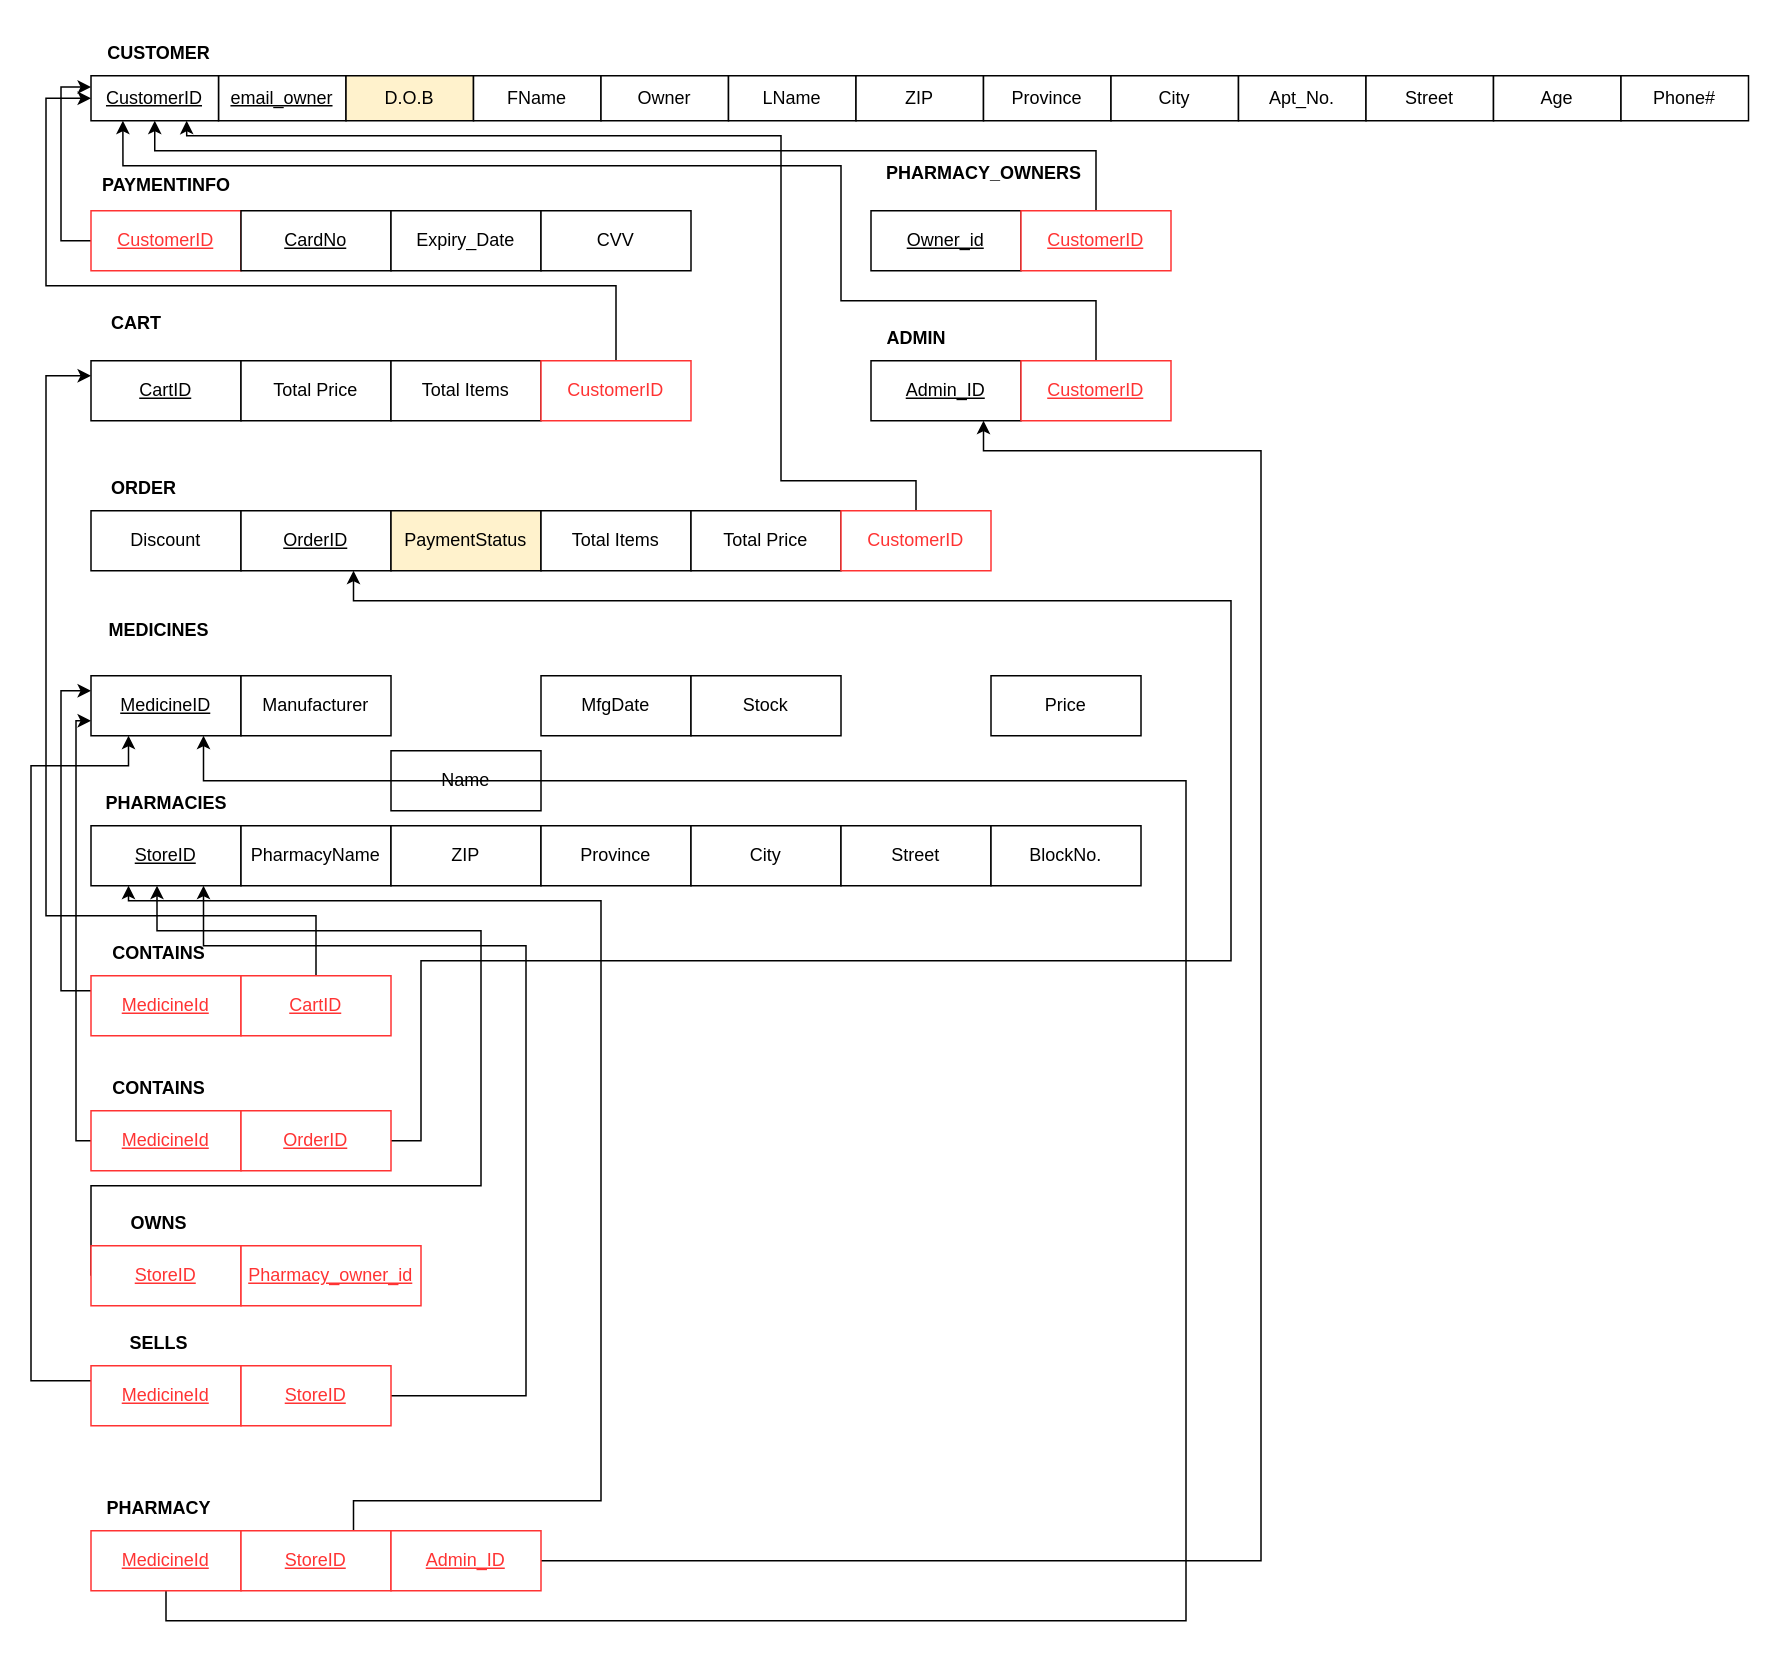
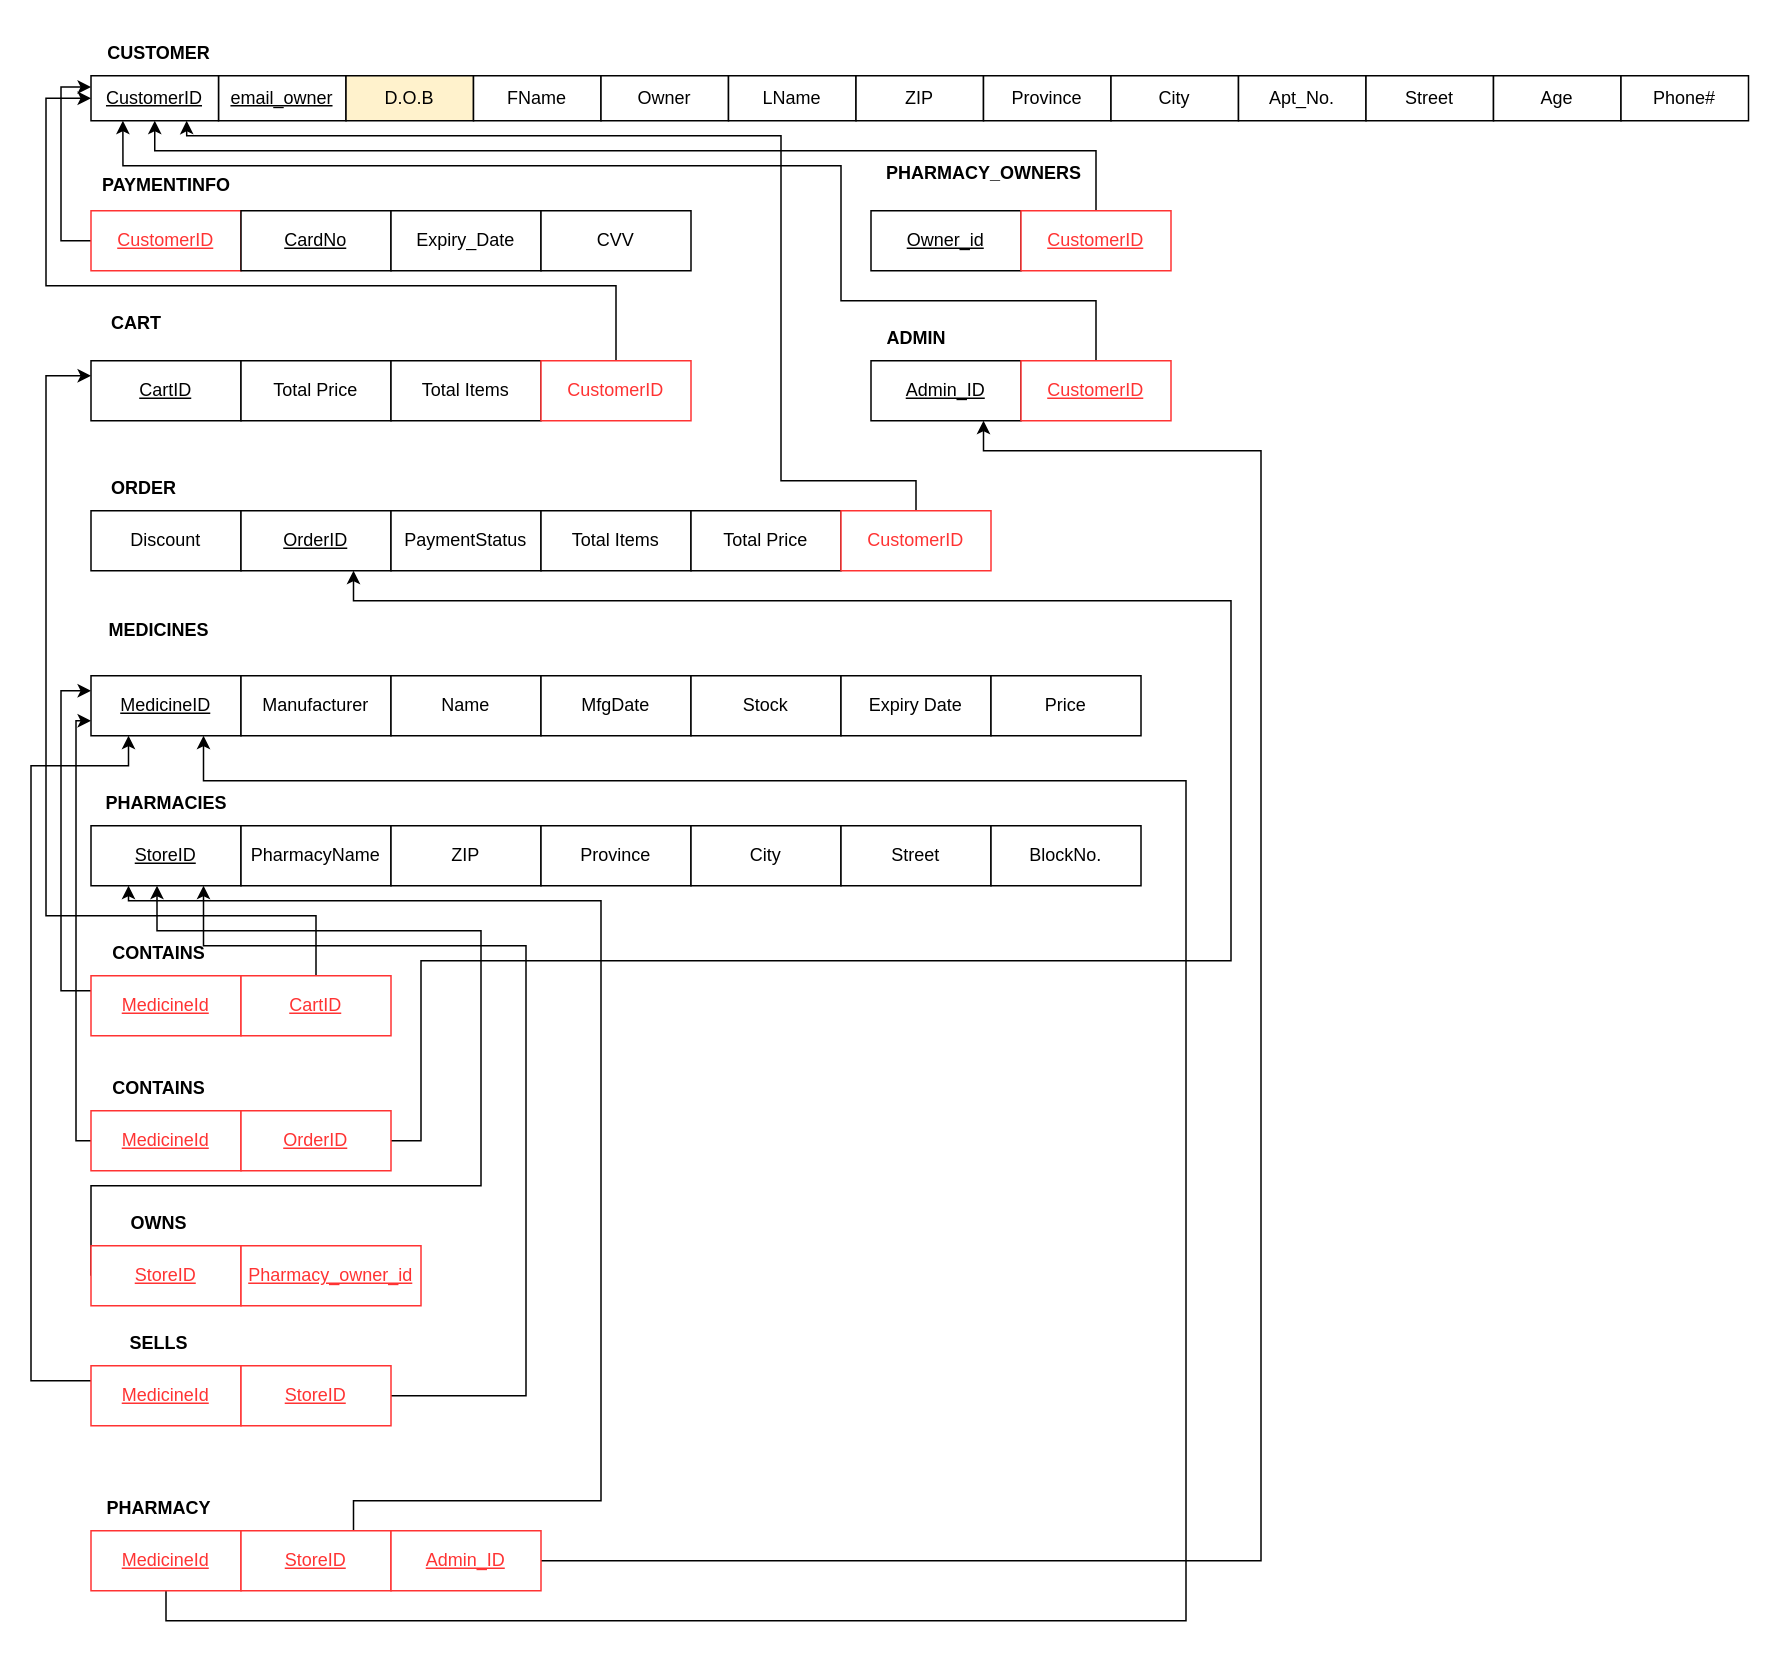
node "PaymentStatus": fillcolor #fff2cc -> #ffffff
node "Expiry Date": added
node "Name": moved (466, 781) -> (466, 706)
